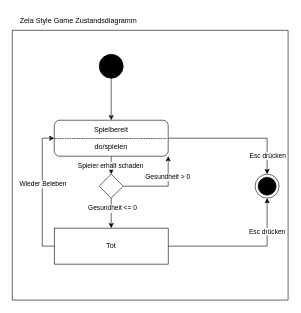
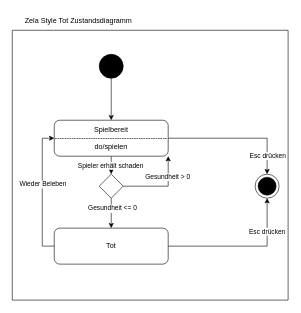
node "Zela Style Game Zustandsdiagramm": label "Zela Style Game Zustandsdiagramm" -> "Zela Style Tot Zustandsdiagramm"
node "Tot": shape rectangle -> rounded rectangle
